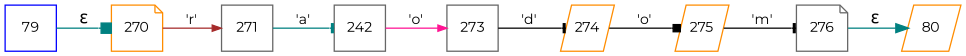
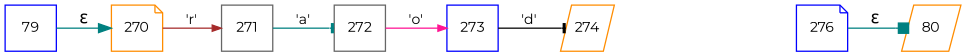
edge "79" -> "270": arrowhead box -> normal
node "242": label "242" -> "272"
node "273": color gray40 -> blue
node "275": removed
node "276": color gray40 -> blue
edge "276" -> "80": arrowhead normal -> box
